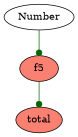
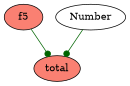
edge "Number" -> "f5": now "Number" -> "total"
